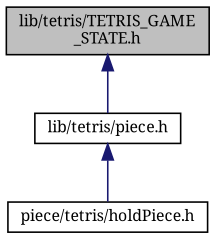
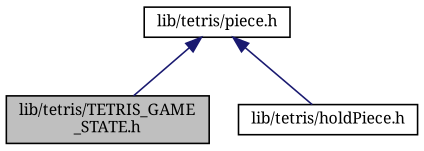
edge "lib/tetris/piece.h" -> "lib/tetris/TETRIS_GAME _STATE.h": reversed
node "piece/tetris/holdPiece.h": label "piece/tetris/holdPiece.h" -> "lib/tetris/holdPiece.h"
